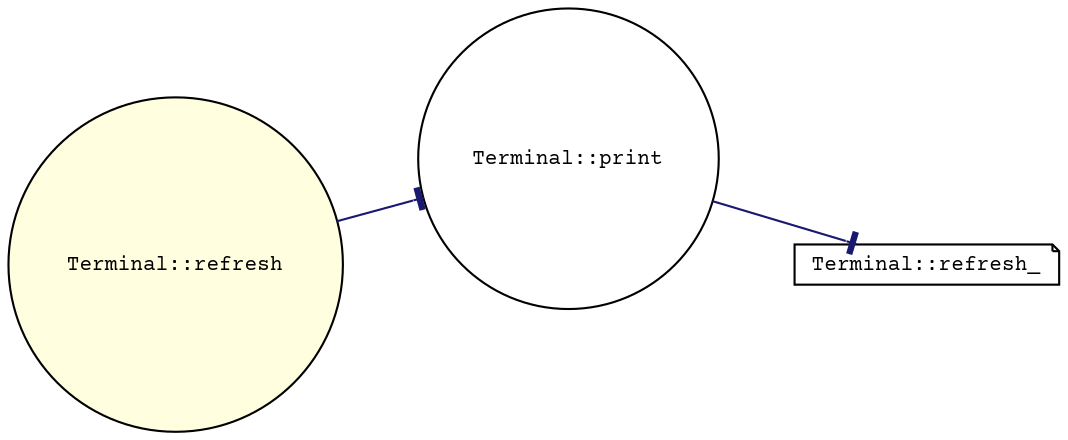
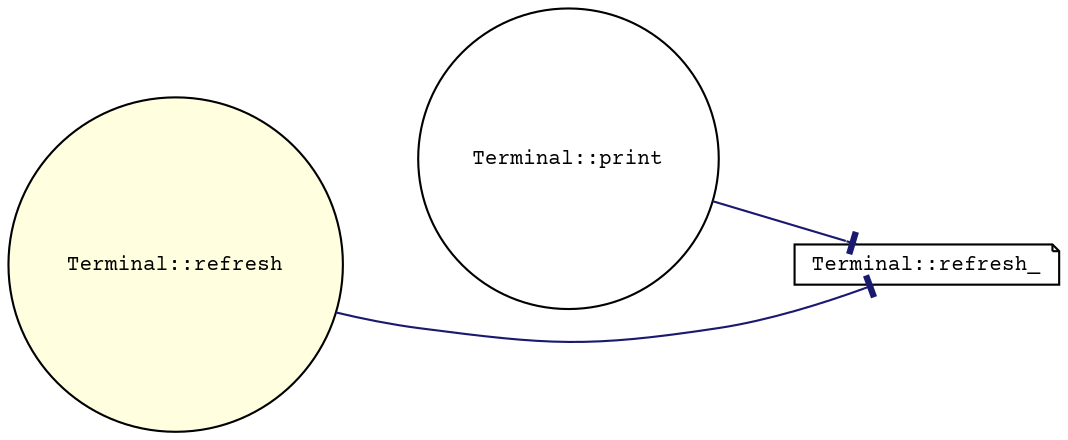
edge "Terminal::refresh" -> "Terminal::print": now "Terminal::refresh" -> "Terminal::refresh_"
